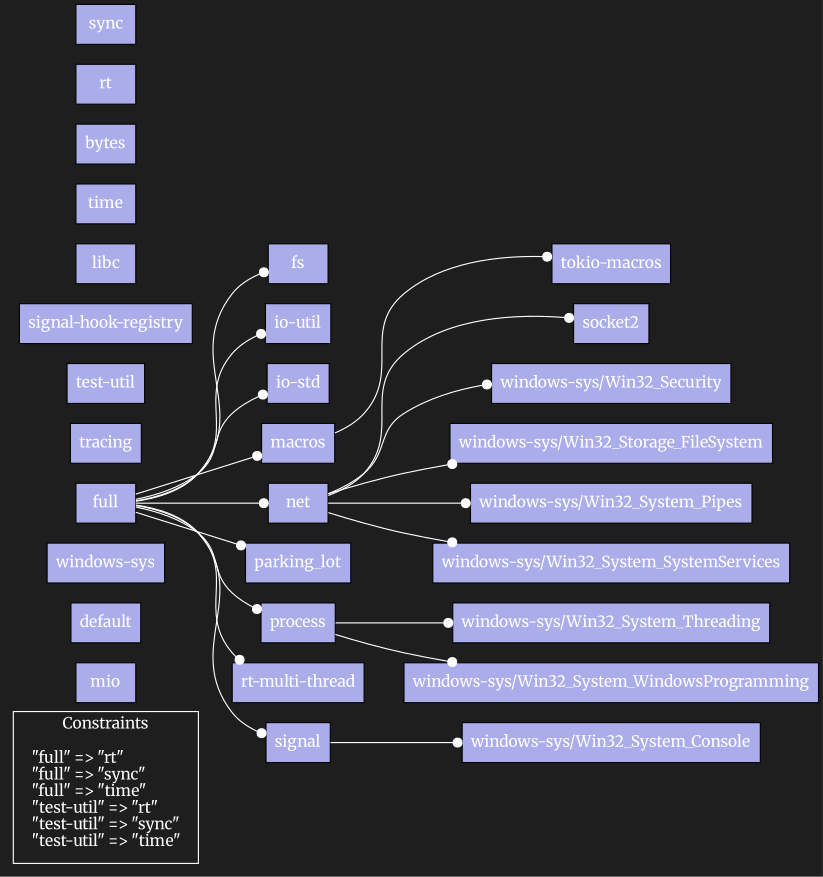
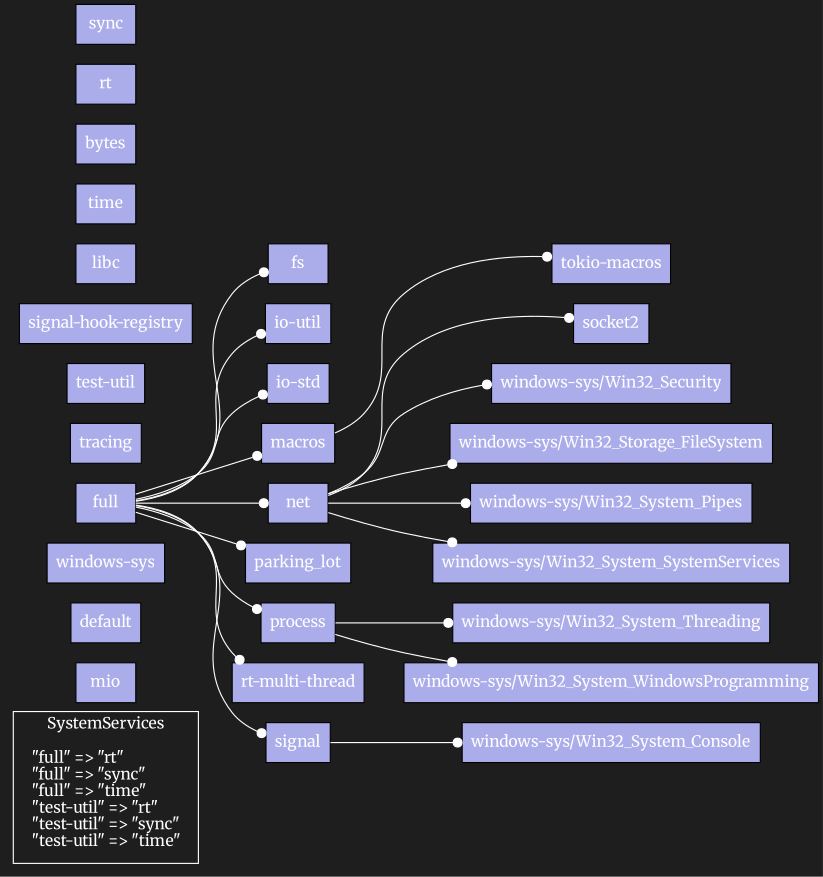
cluster "Constraints": label "Constraints" -> "SystemServices"
